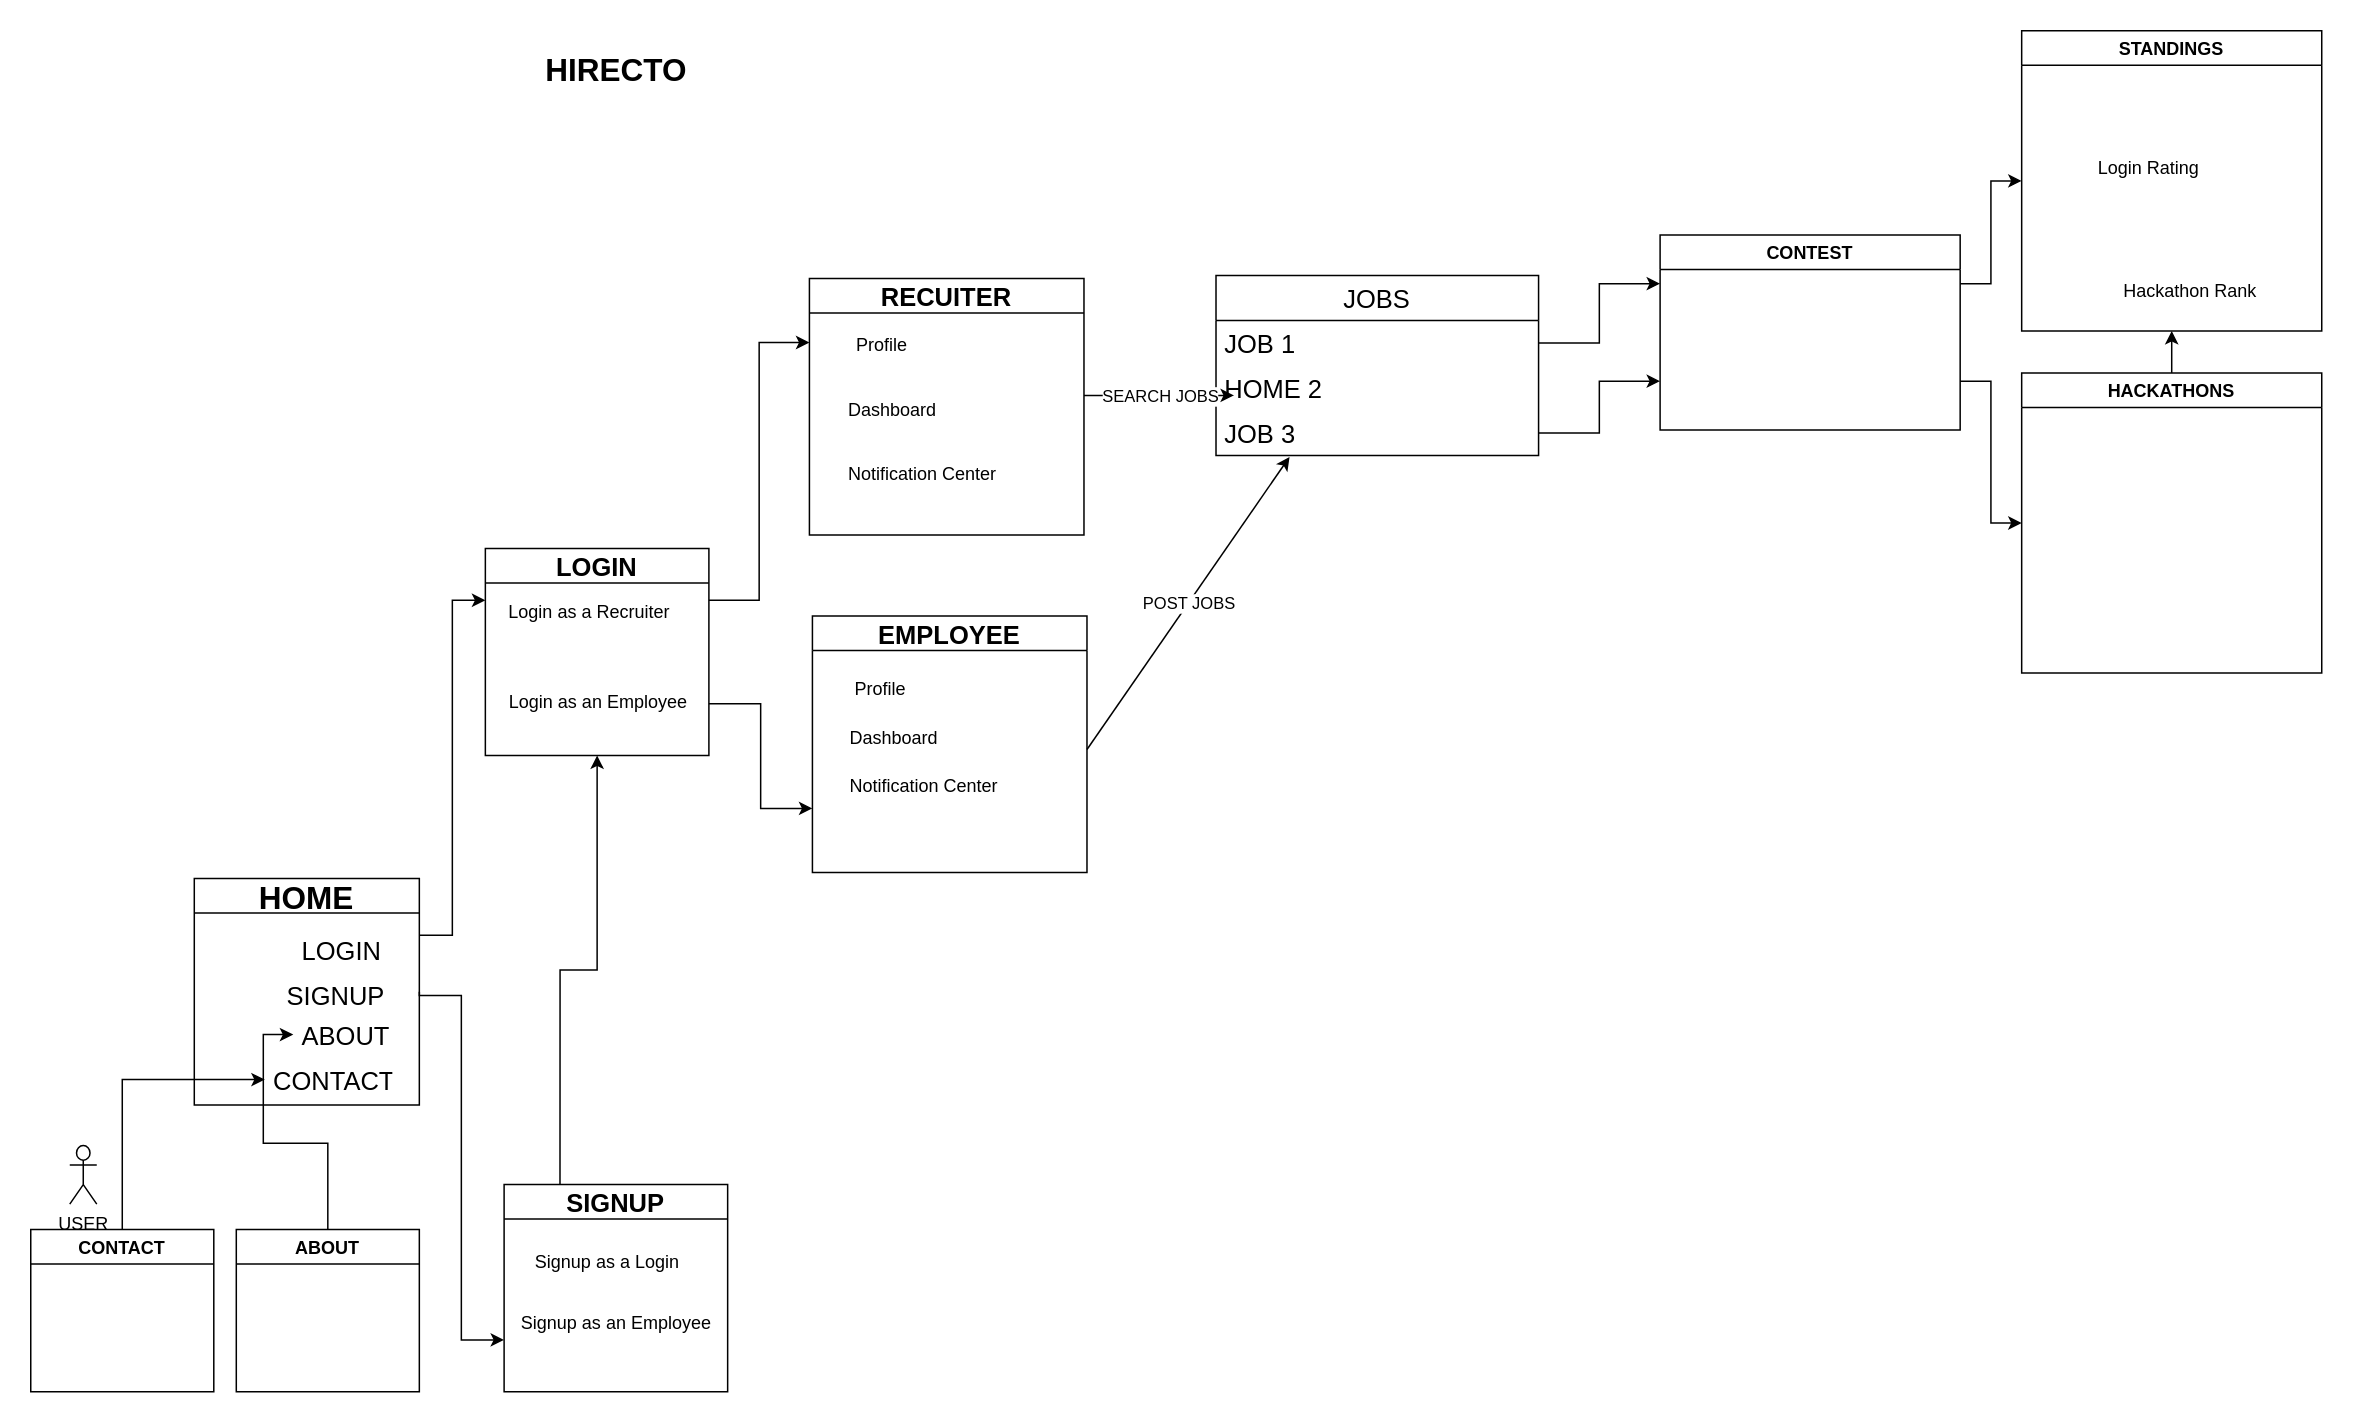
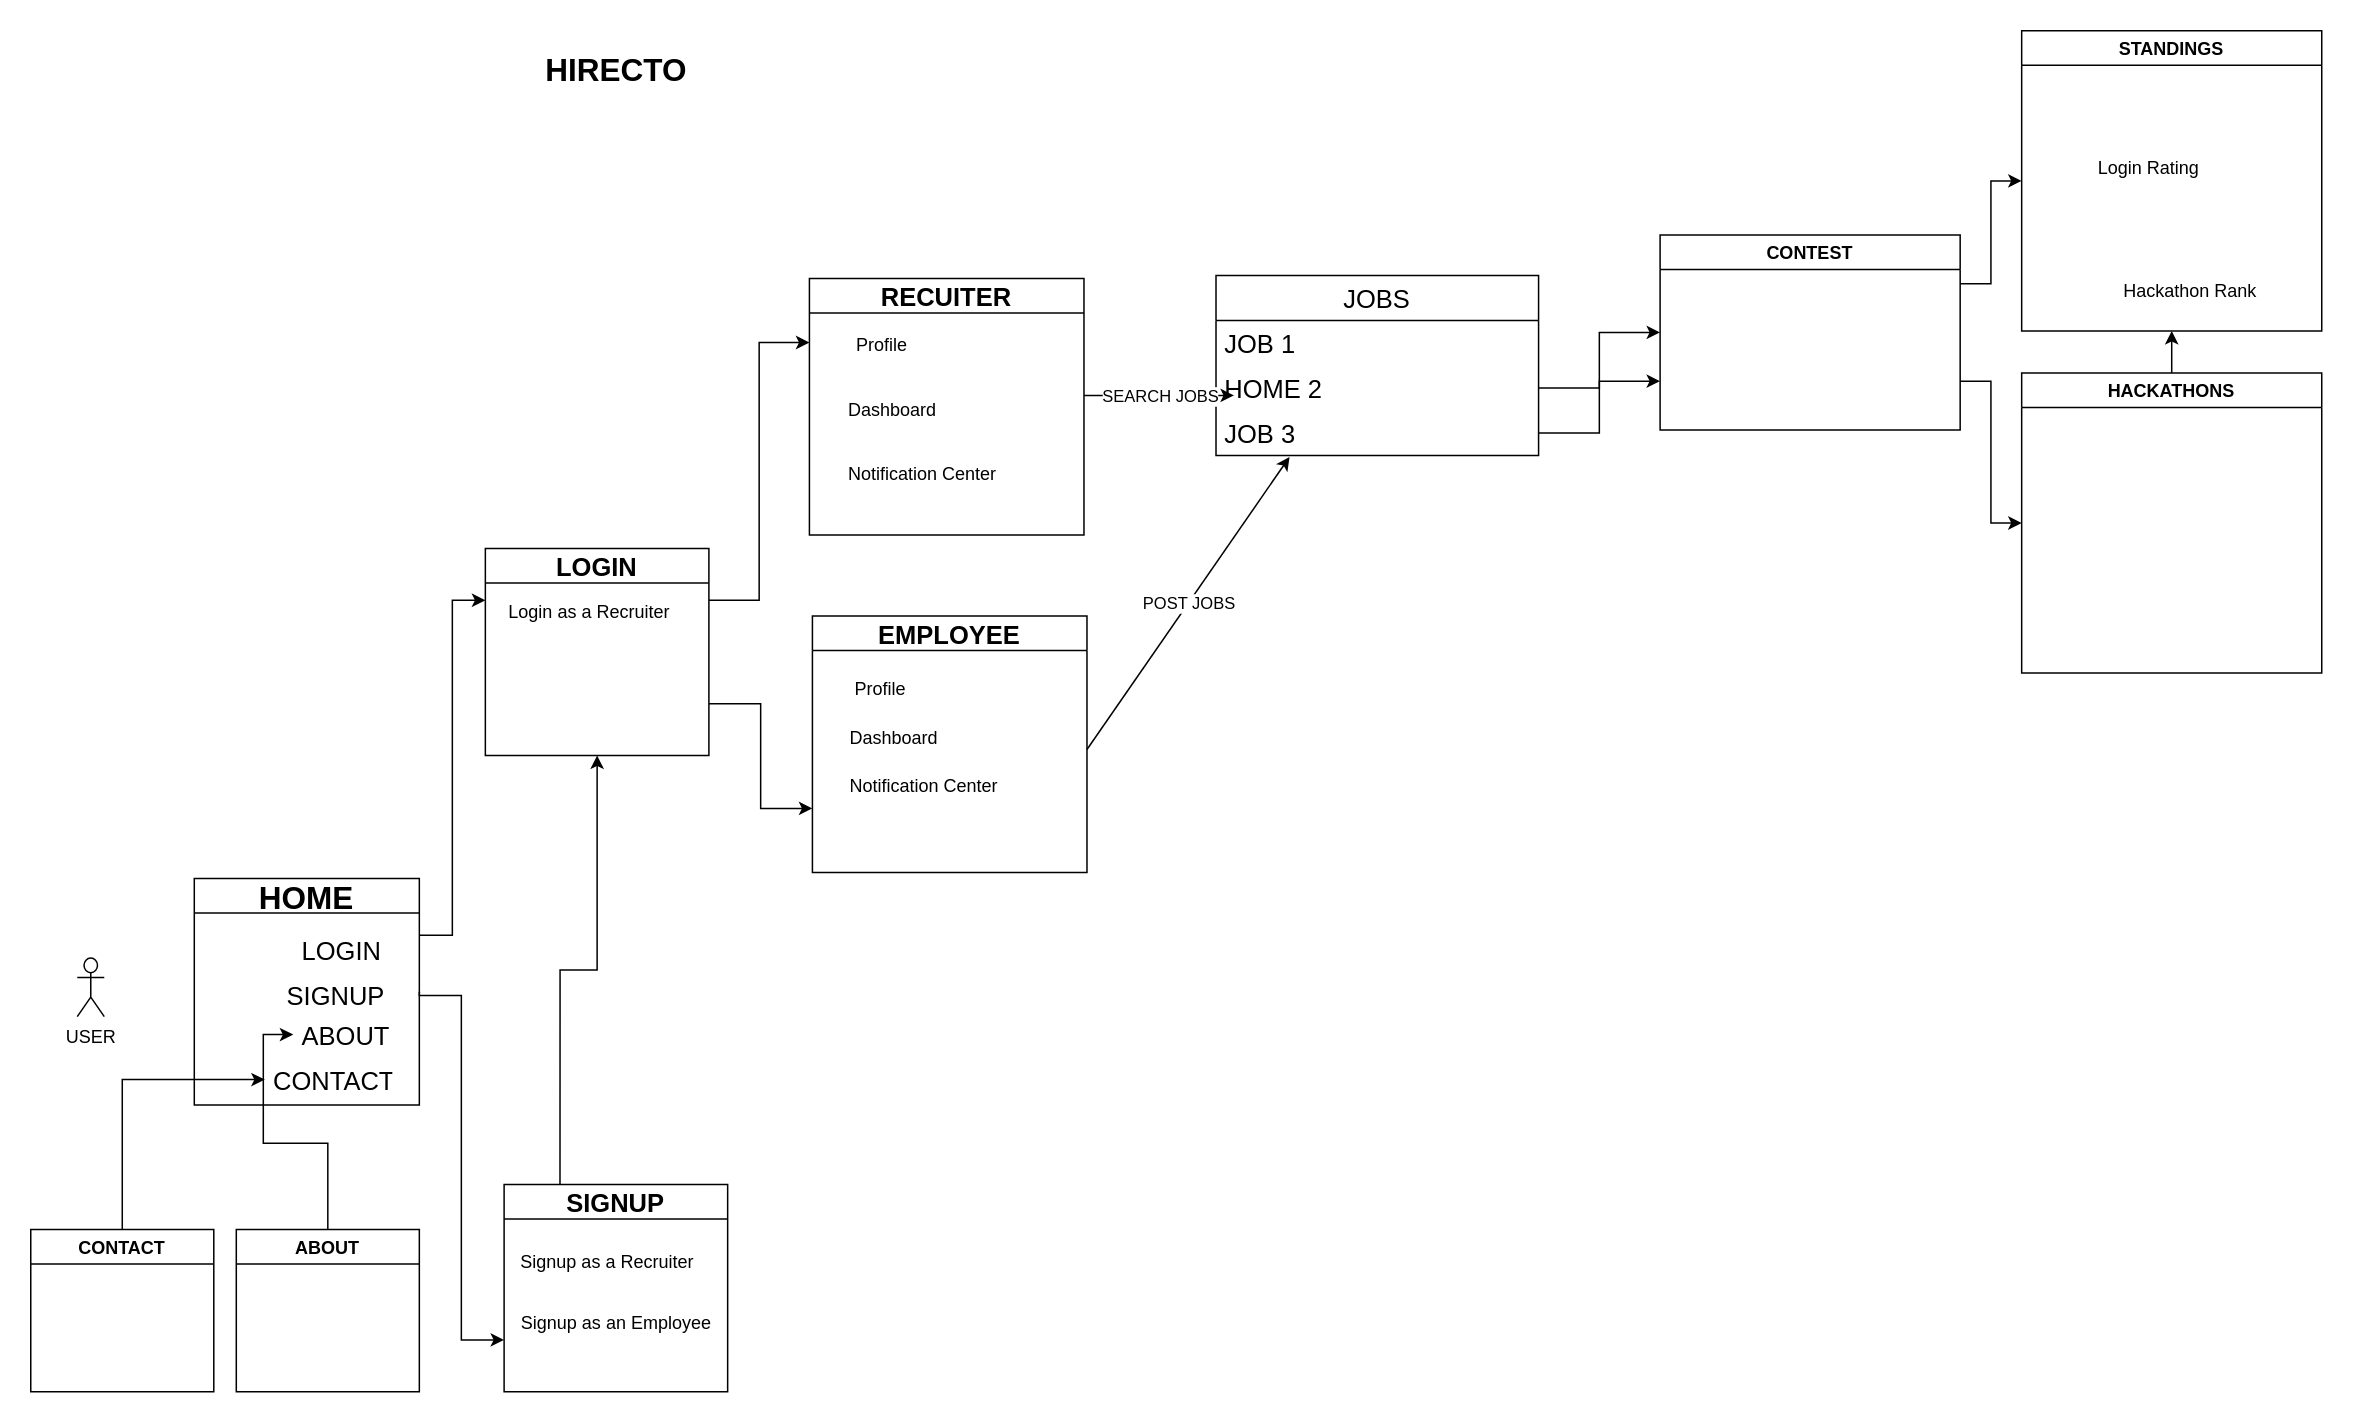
edge "JOB 1" -> "CONTEST": removed
edge "HOME 2" -> "CONTEST": added
node "Login as an Employee": removed
node "USER": moved (83, 1175) -> (91, 987)
node "Signup as a Login": label "Signup as a Login" -> "Signup as a Recruiter"
